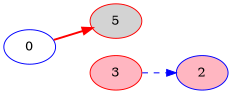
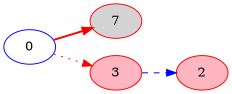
node "5": label "5" -> "7"
edge "0" -> "3": added
node "2": color blue -> red
